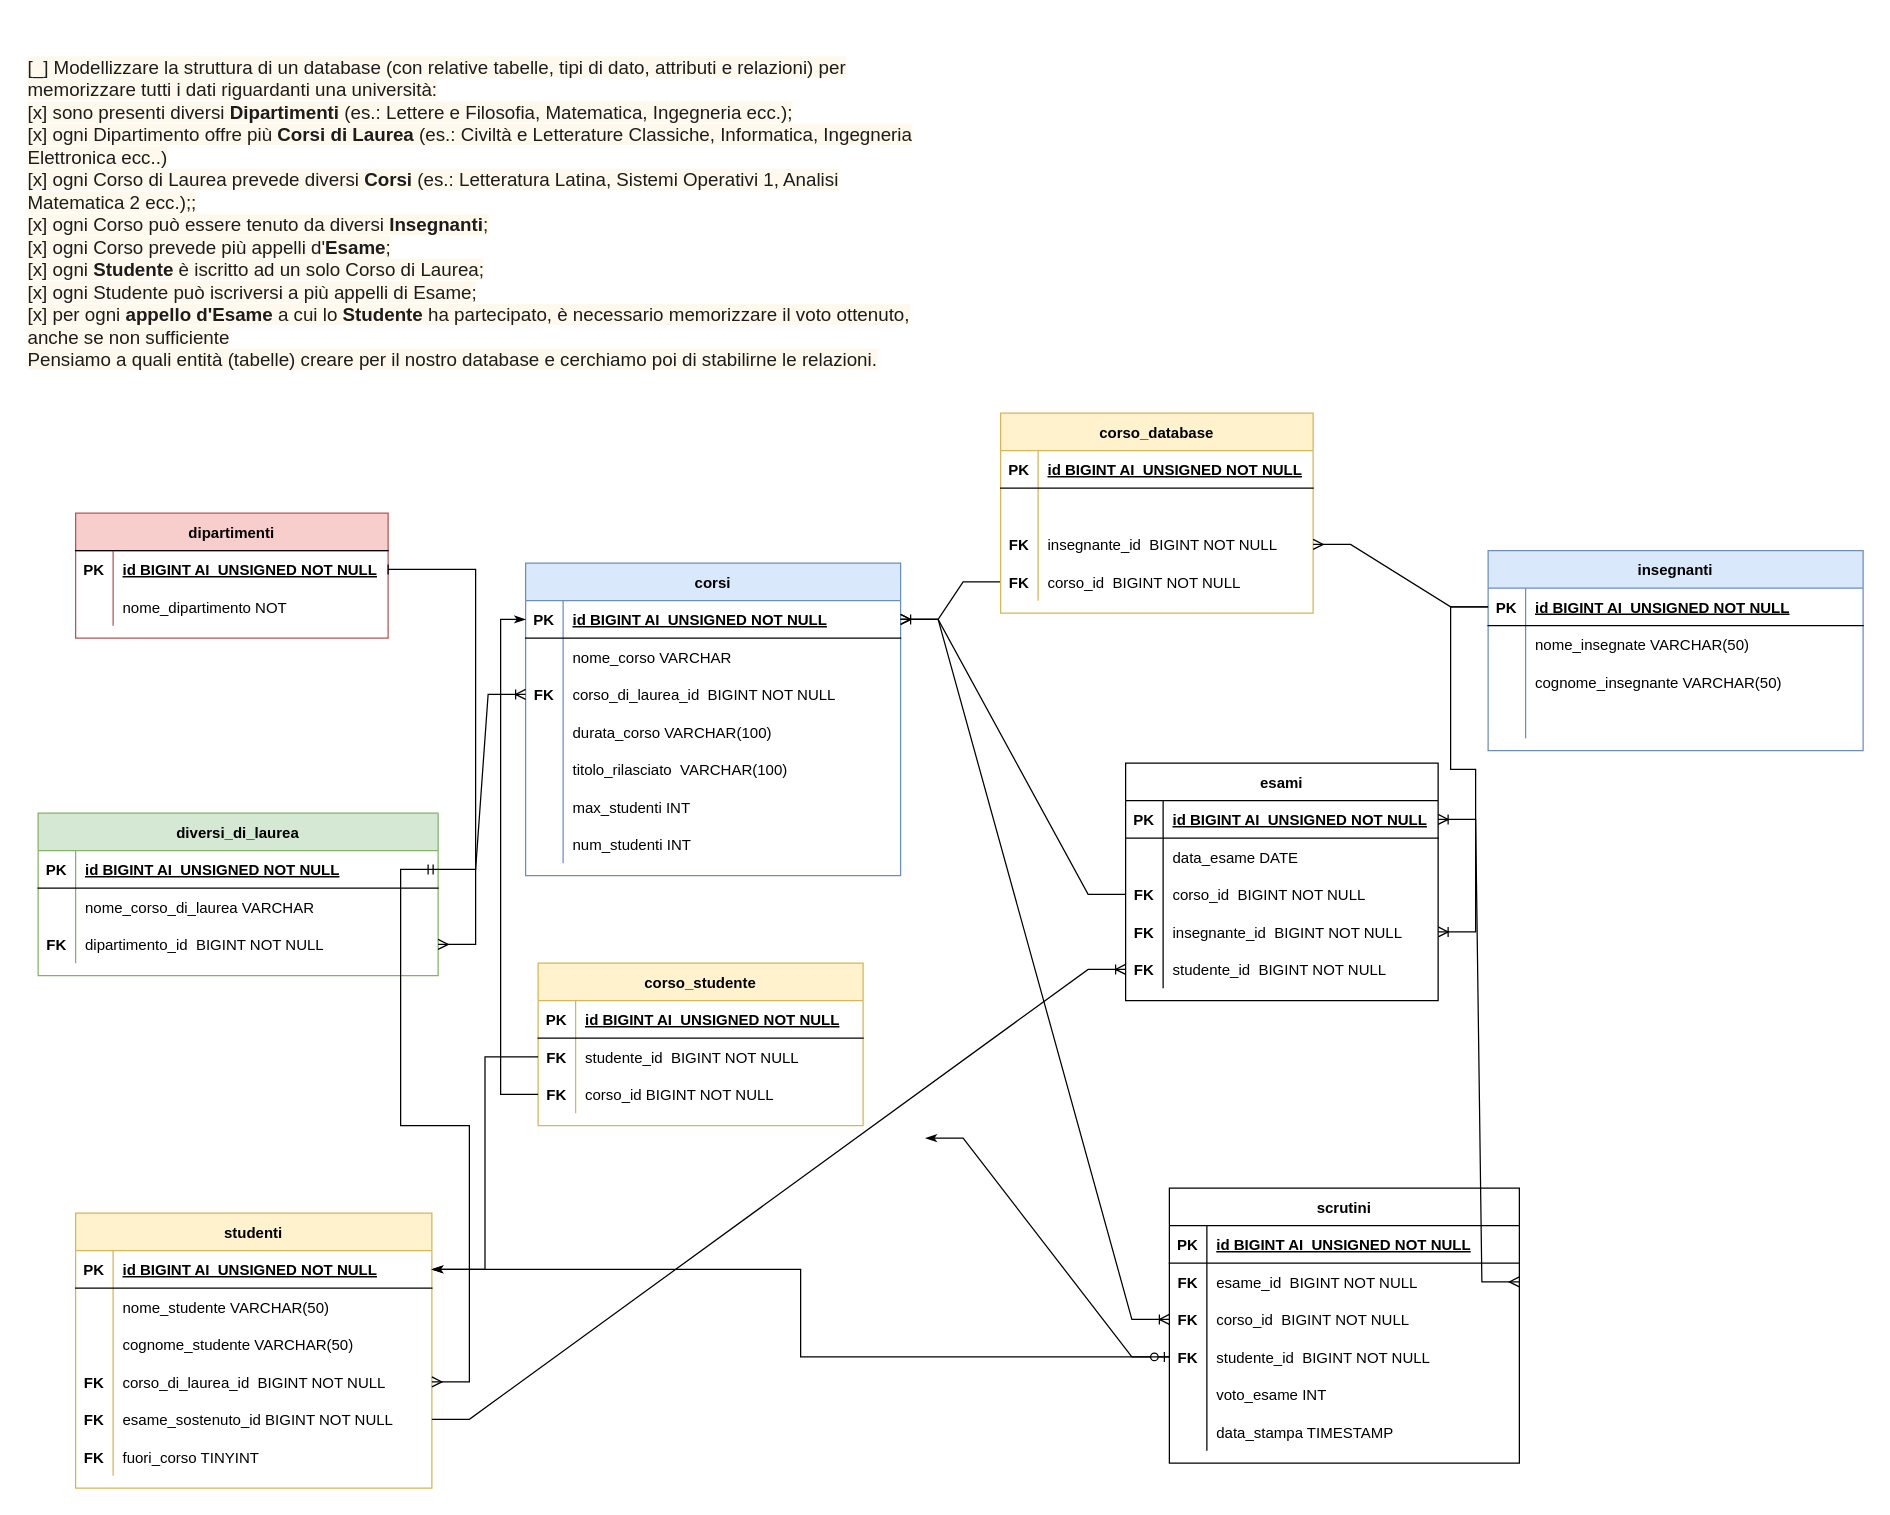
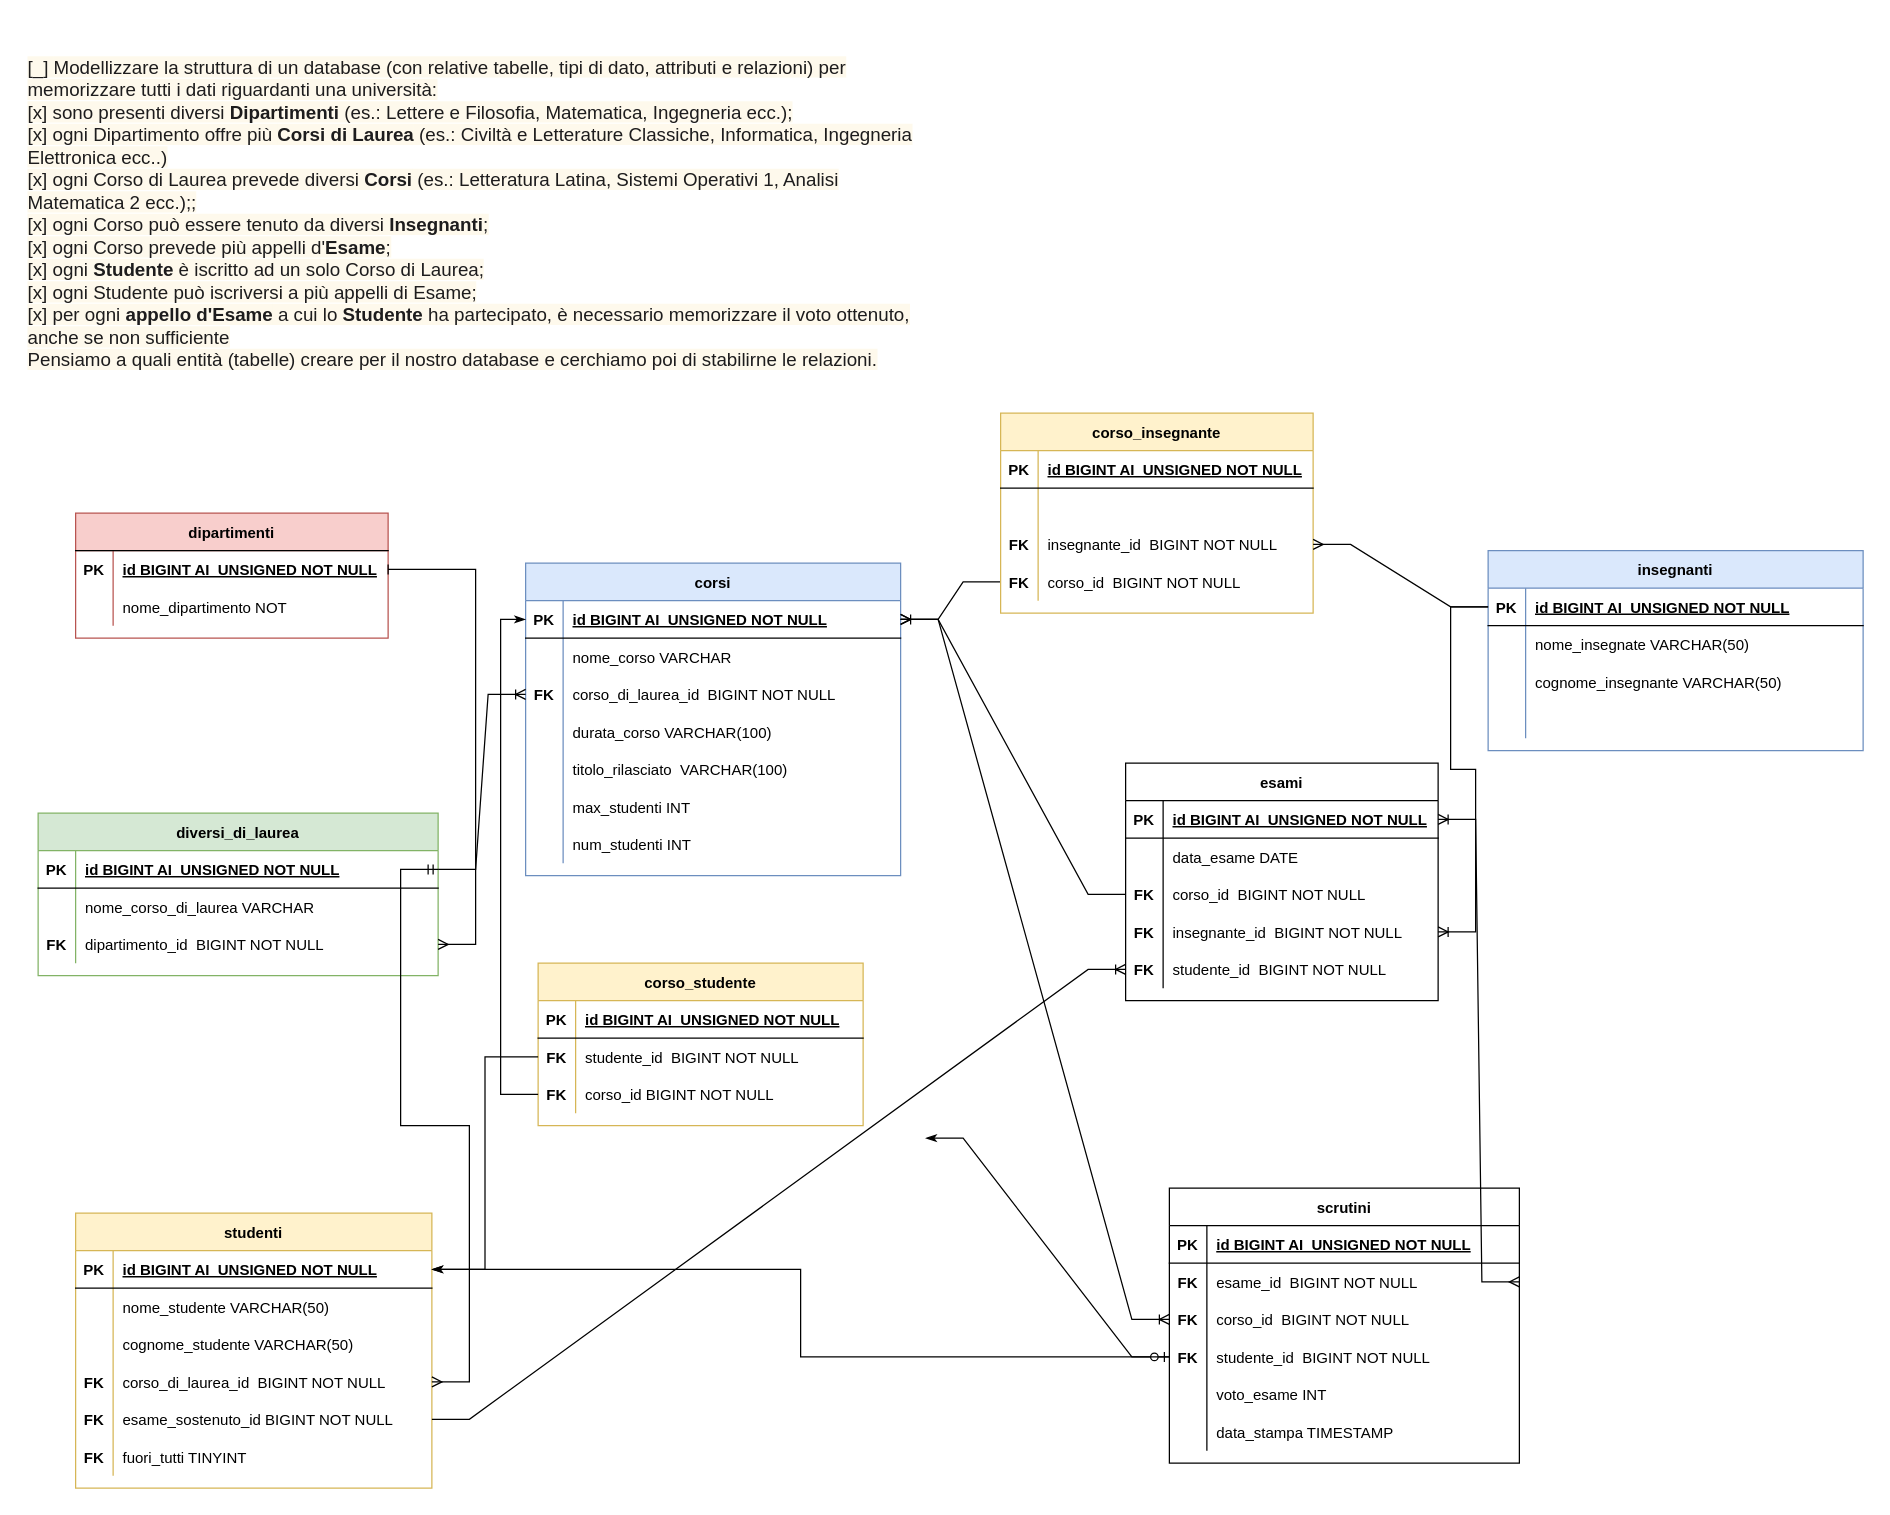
node "corso_database": label "corso_database" -> "corso_insegnante"
node "fuori_corso TINYINT": label "fuori_corso TINYINT" -> "fuori_tutti TINYINT"
